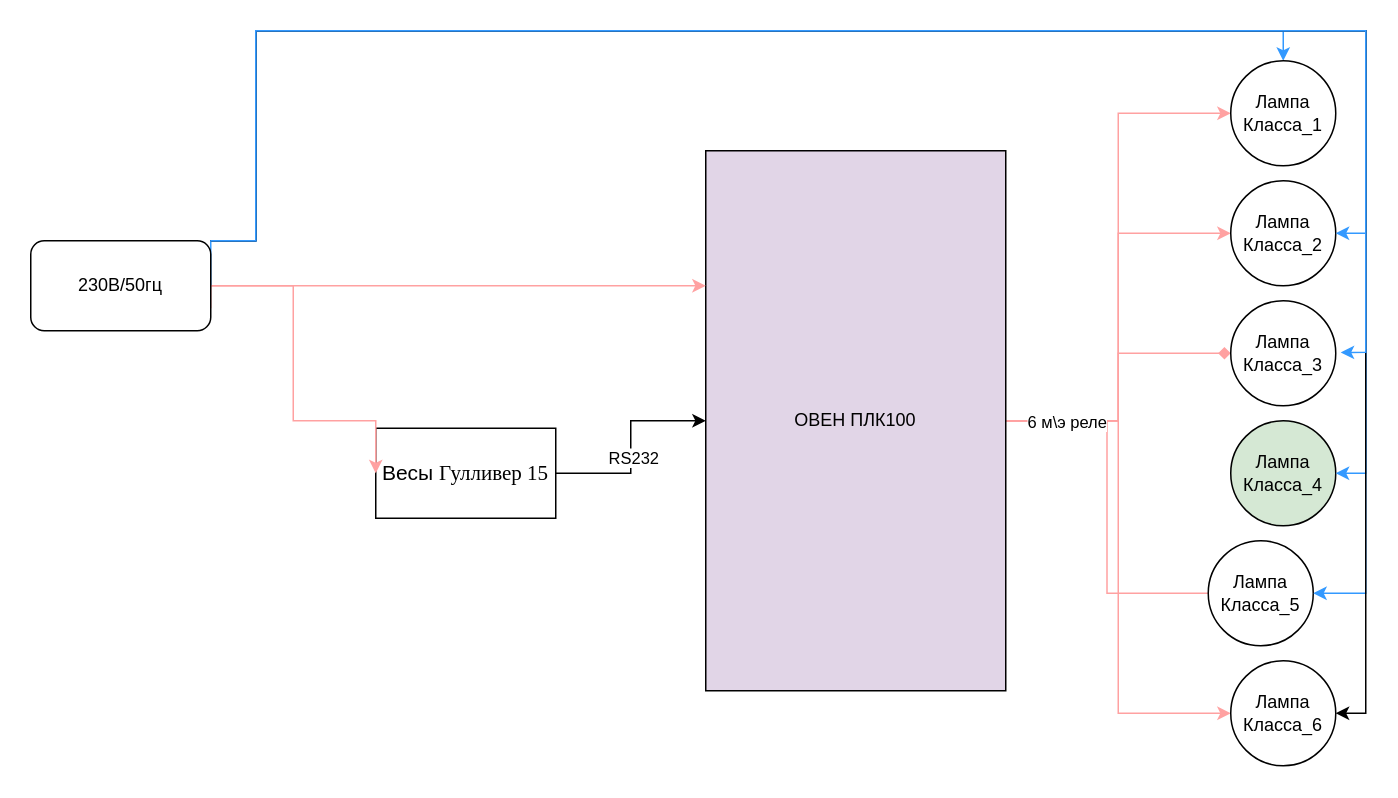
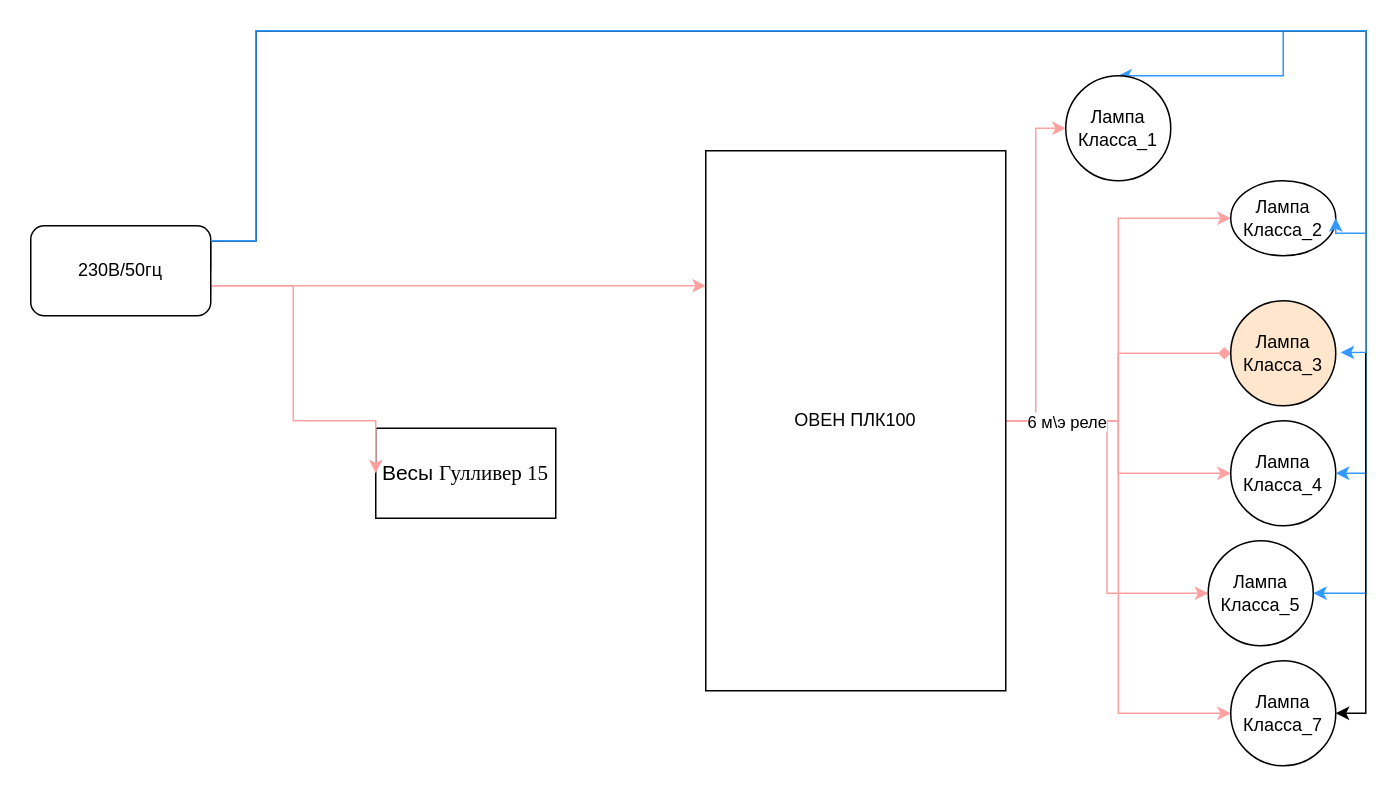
node "Лампа Класса_1": moved (1283, 113) -> (1118, 128)
node "Лампа Класса_2": size 105x105 -> 105x75
node "230В/50гц": moved (121, 286) -> (121, 271)
node "Лампа Класса_3": fillcolor #ffffff -> #ffe6cc
node "ОВЕН ПЛК100": fillcolor #e1d5e7 -> #ffffff
edge "Весы Гулливер 15" -> "ОВЕН ПЛК100": removed, label "RS232"
edge "ОВЕН ПЛК100" -> "Лампа Класса_4": added
node "Лампа Класса_4": fillcolor #d5e8d4 -> #ffffff
edge "ОВЕН ПЛК100" -- "Лампа Класса_5": arrowhead none -> classic
node "Лампа Класса_6": label "Лампа Класса_6" -> "Лампа Класса_7"
